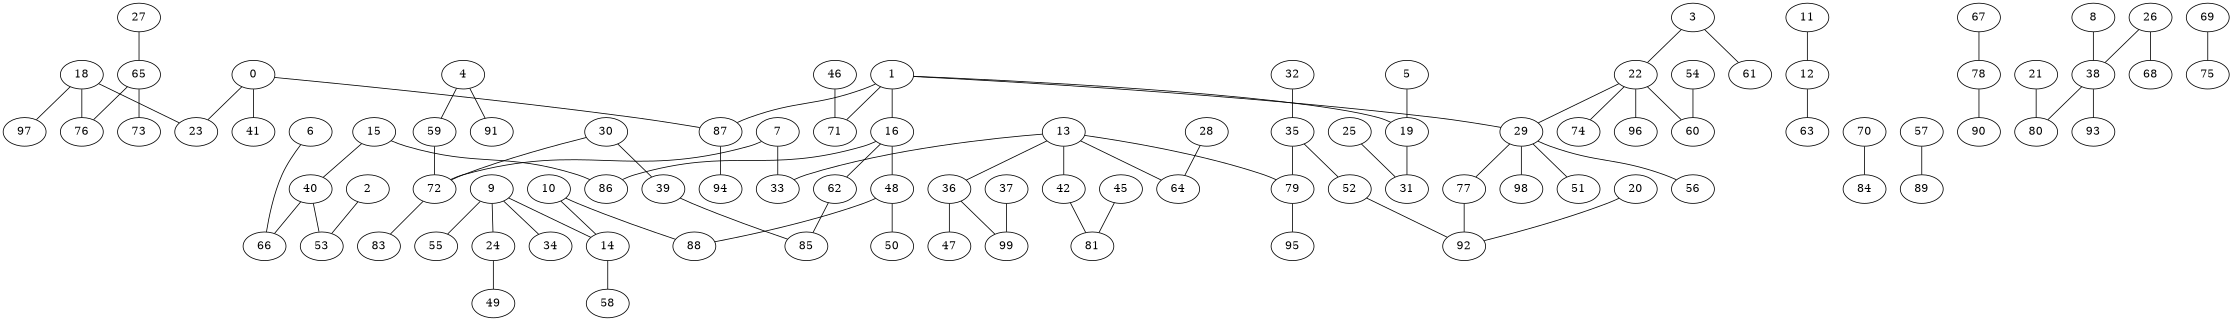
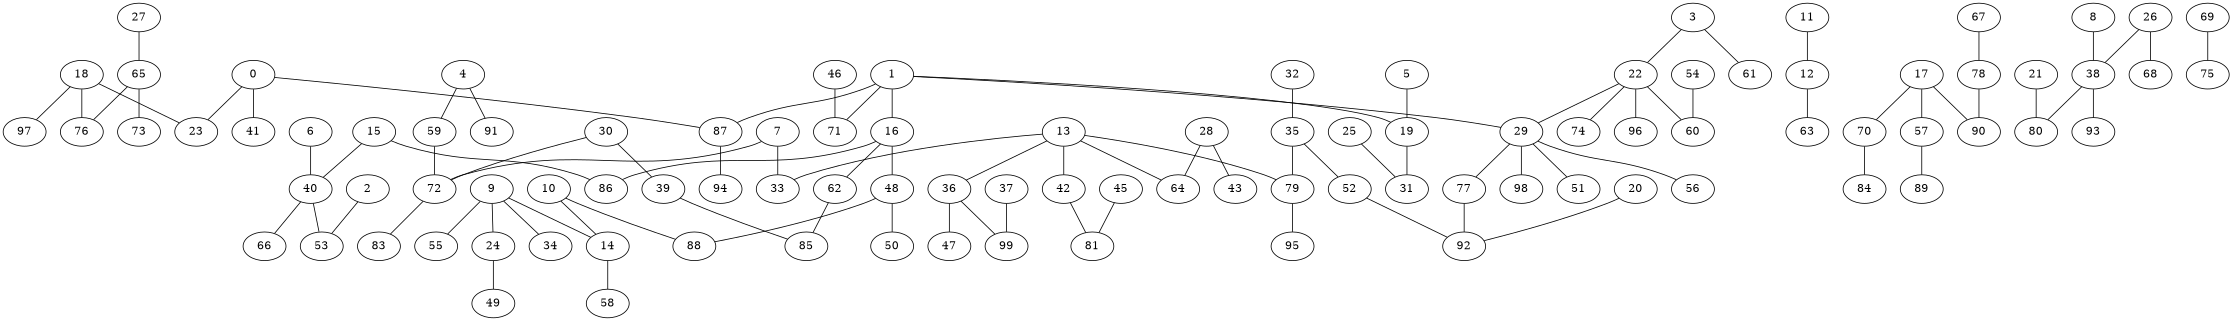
node "17": added
edge "6" -- "66": now "6" -- "40"
node "43": added
